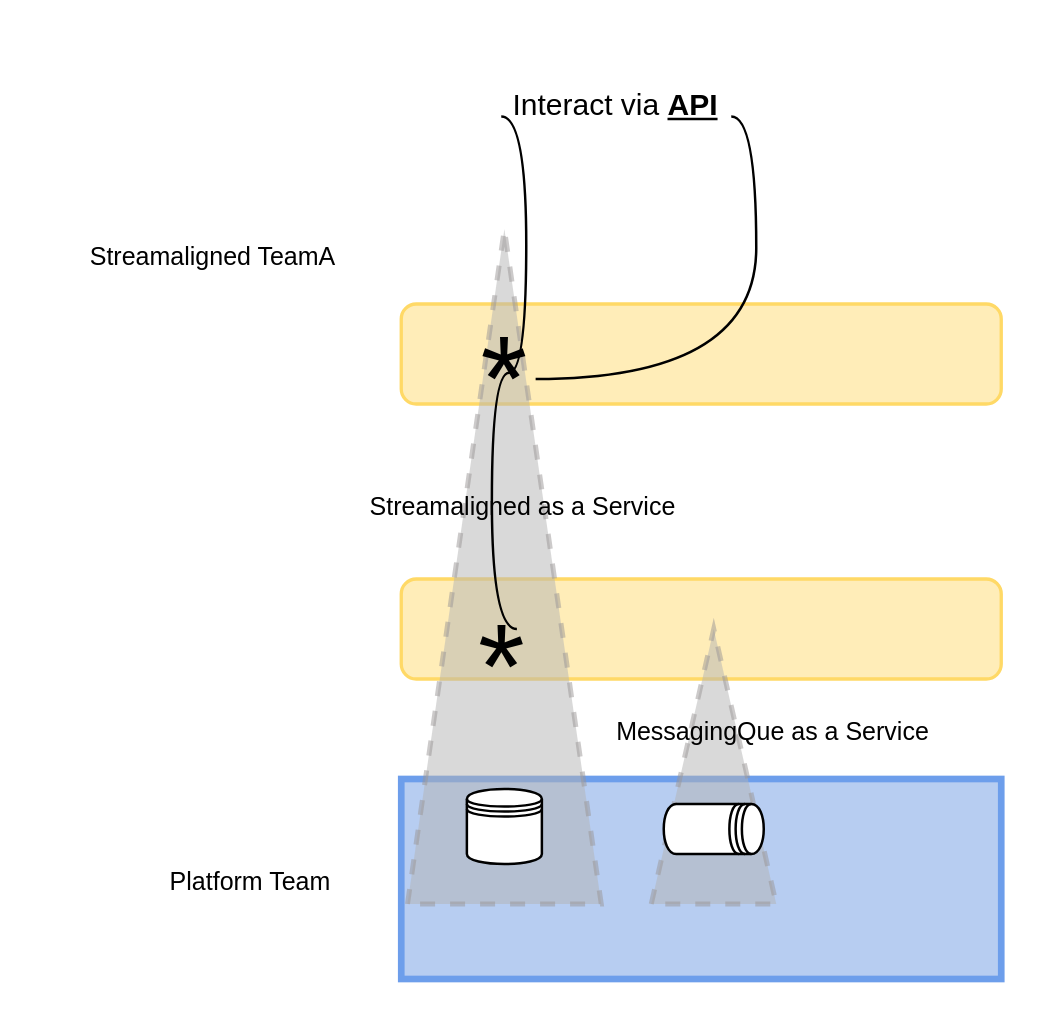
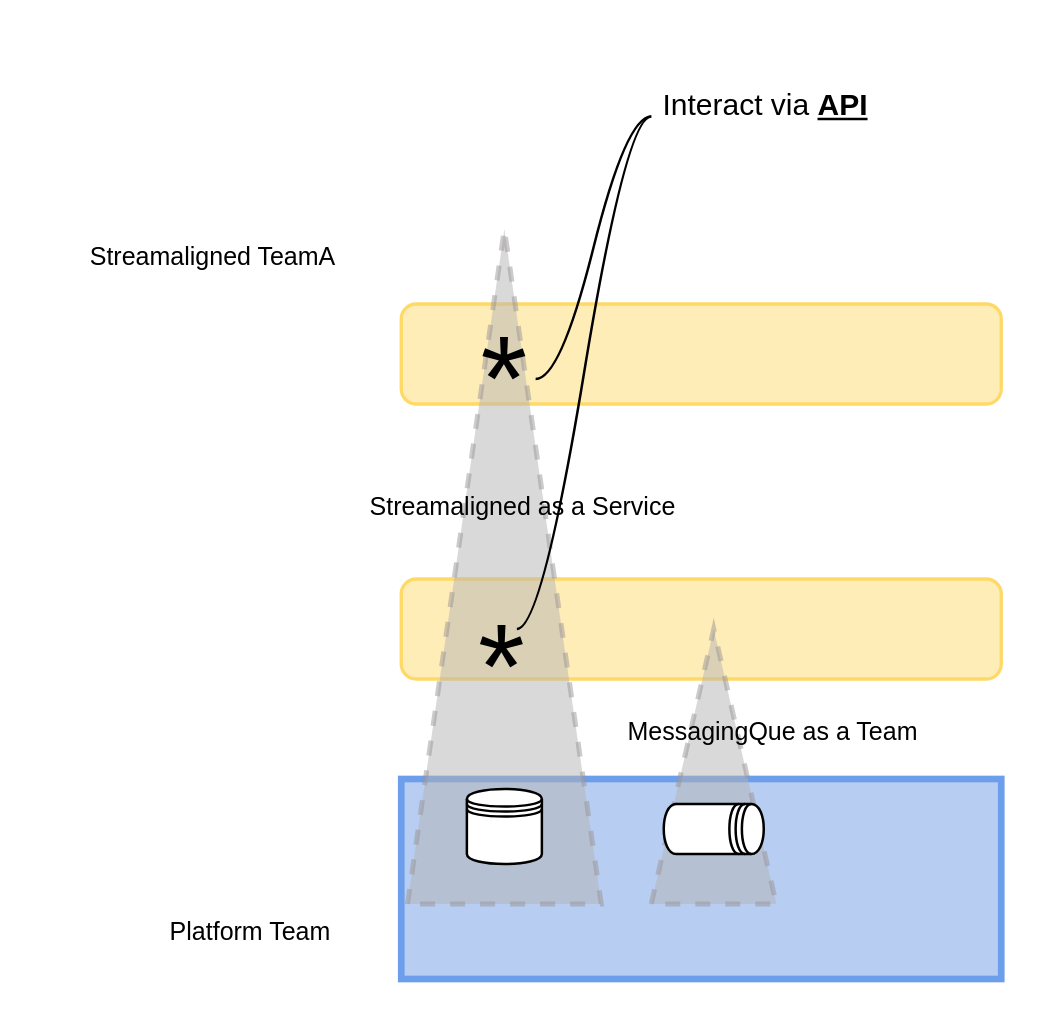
node "Interact via API": moved (616, 116) -> (766, 116)
node "MessagingQue as a Service": label "MessagingQue as a Service" -> "MessagingQue as a Team"
node "Platform Team": moved (251, 879) -> (251, 929)
